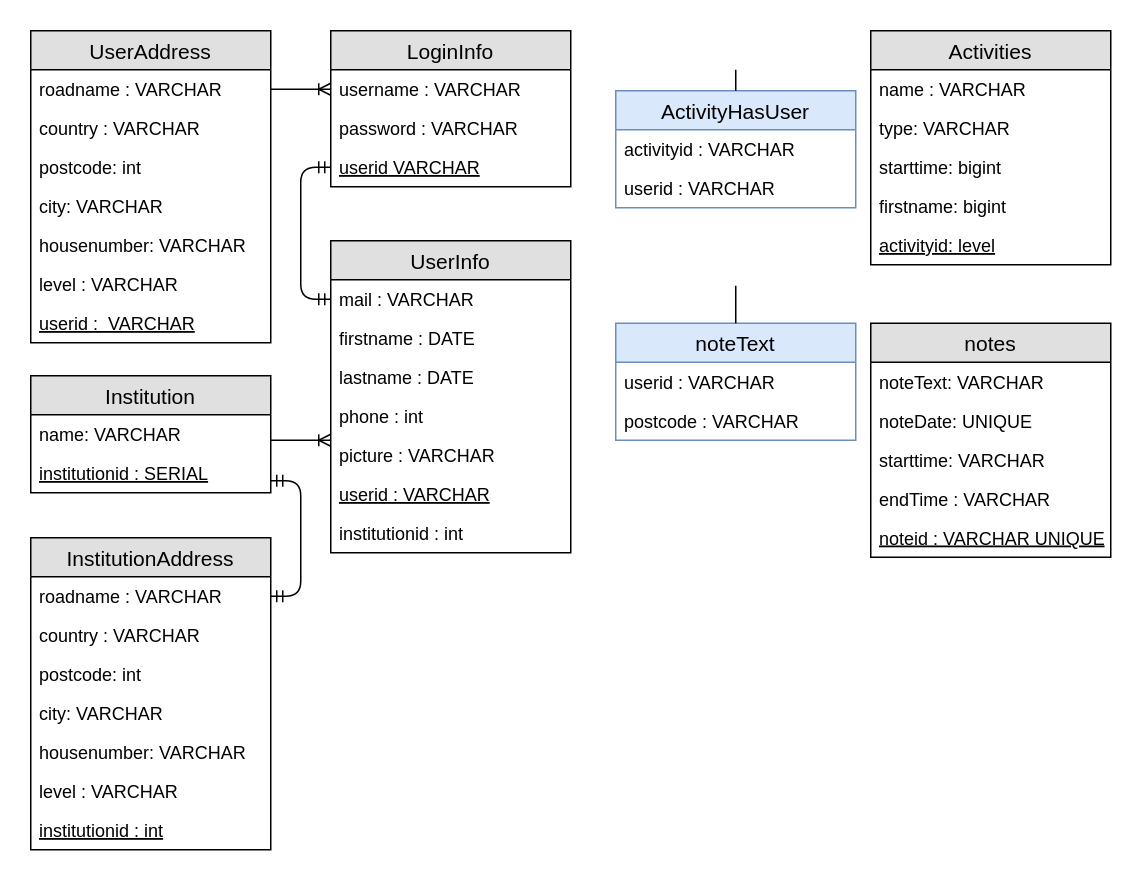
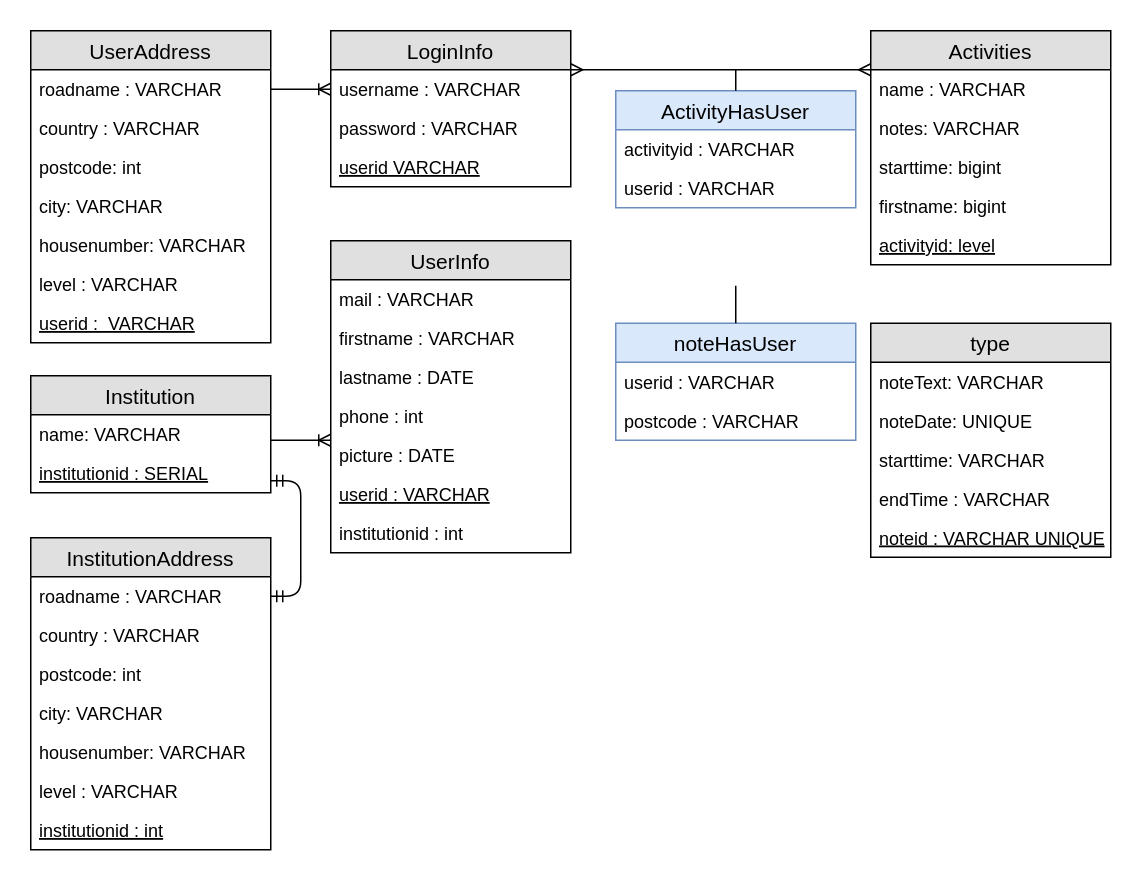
edge "LoginInfo" -- "Activities": added
node "type: VARCHAR": label "type: VARCHAR" -> "notes: VARCHAR"
edge "userid VARCHAR" -- "mail : VARCHAR": removed
node "firstname : DATE": label "firstname : DATE" -> "firstname : VARCHAR"
node "noteText": label "noteText" -> "noteHasUser"
node "notes": label "notes" -> "type"
node "picture : VARCHAR": label "picture : VARCHAR" -> "picture : DATE"
